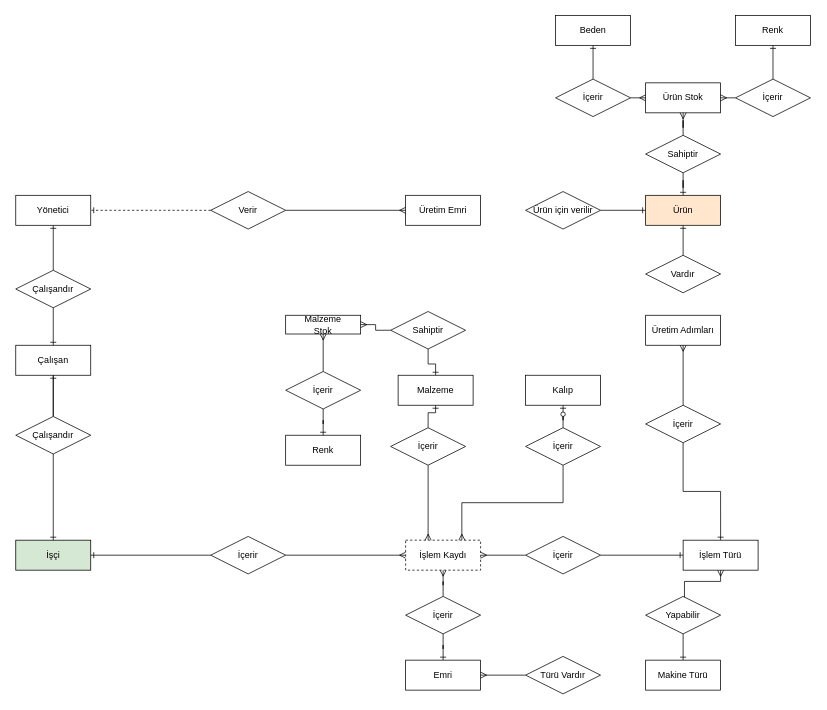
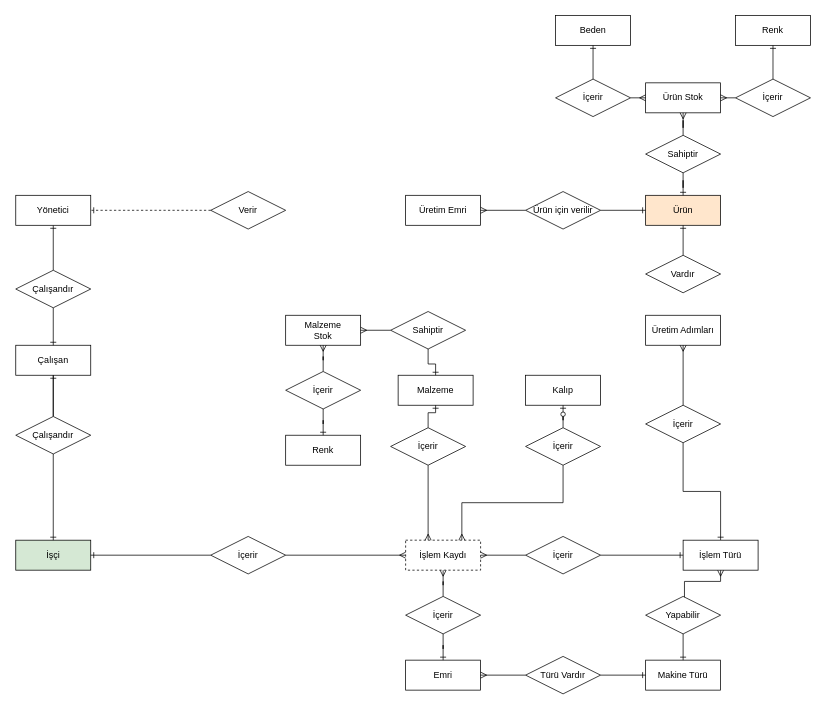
edge "Verir" -> "Üretim Emri": removed
edge "Ürün için verilir" -> "Üretim Emri": added
node "Malzeme Stok": size 75x19 -> 75x30
edge "Türü Vardır" -> "Makine Türü": added
